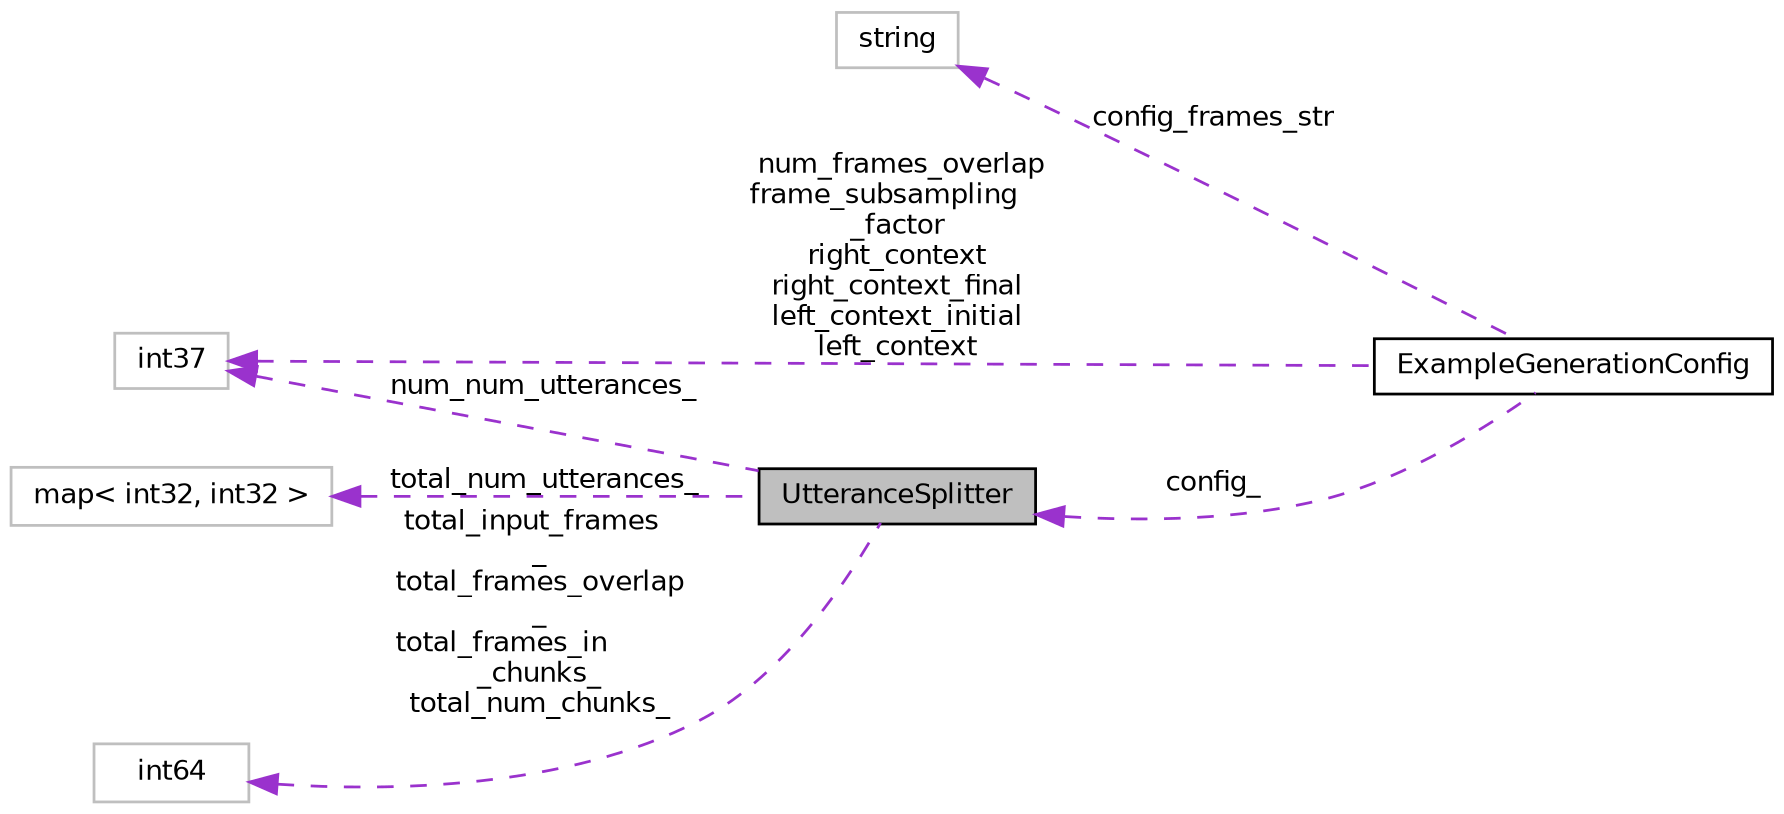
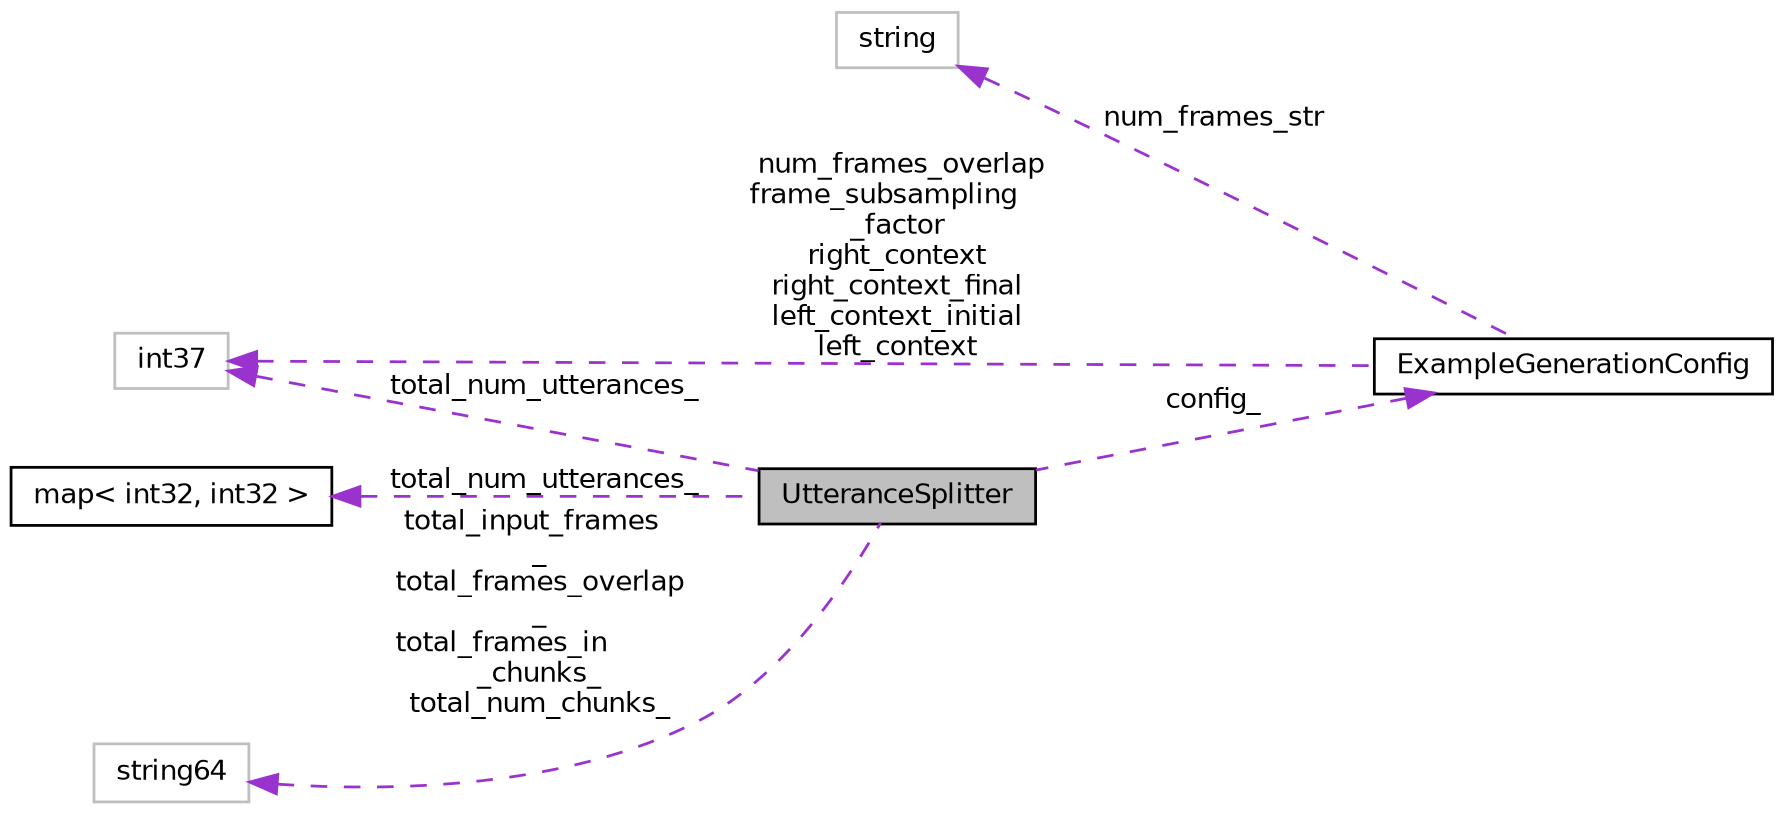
edge "ExampleGenerationConfig" -> "string": label " config_frames_str" -> " num_frames_str"
edge "UtteranceSplitter" -> "int37": label " num_num_utterances_" -> " total_num_utterances_"
node "map< int32, int32 >": color grey75 -> black
edge "ExampleGenerationConfig" -> "UtteranceSplitter": reversed
node "int64": label "int64" -> "string64"
